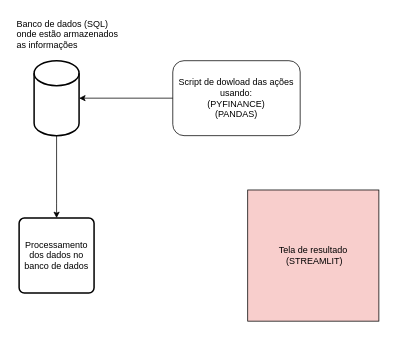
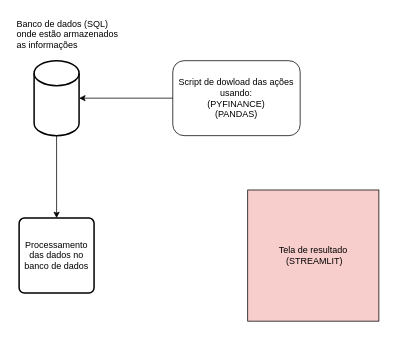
node "Processamento dos dados no banco de dados": label "Processamento dos dados no banco de dados" -> "Processamento das dados no banco de dados"
